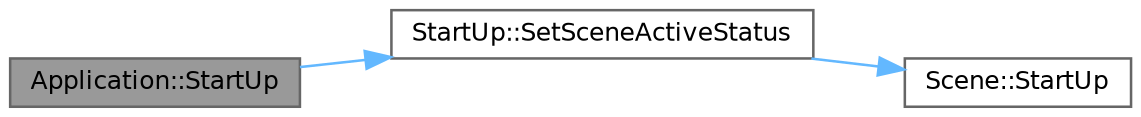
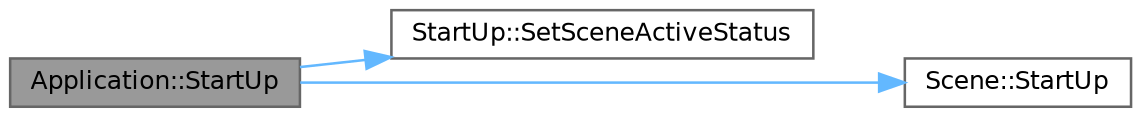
edge "StartUp::SetSceneActiveStatus" -> "Scene::StartUp": now "Application::StartUp" -> "Scene::StartUp"
